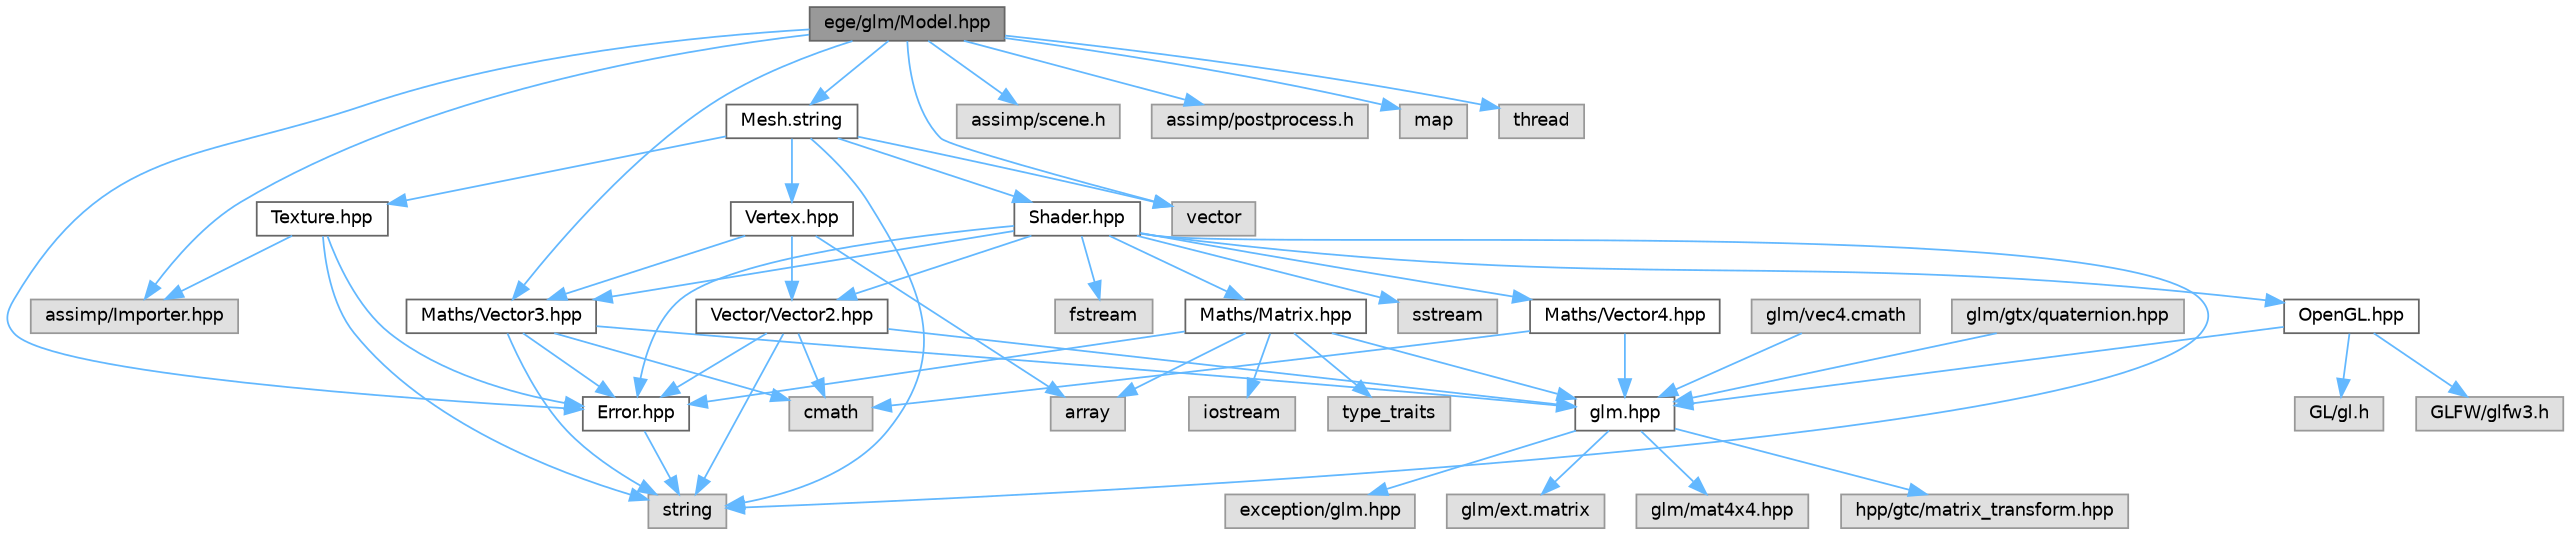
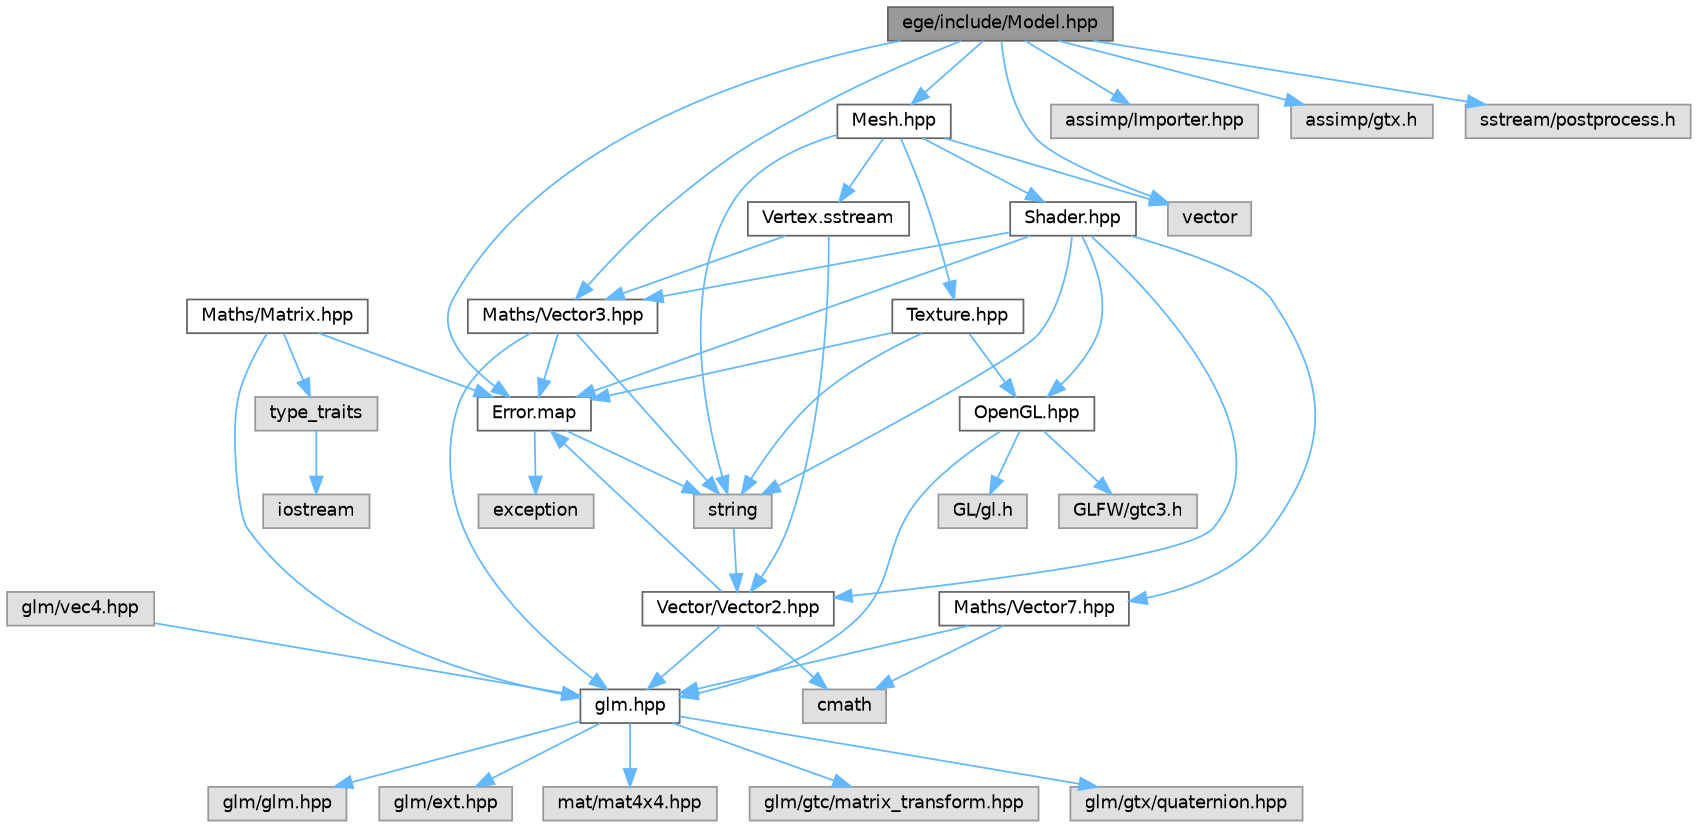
node "ege/glm/Model.hpp": label "ege/glm/Model.hpp" -> "ege/include/Model.hpp"
node "Mesh.string": label "Mesh.string" -> "Mesh.hpp"
node "assimp/scene.h": label "assimp/scene.h" -> "assimp/gtx.h"
node "assimp/postprocess.h": label "assimp/postprocess.h" -> "sstream/postprocess.h"
node "map": removed
node "thread": removed
node "Vertex.hpp": label "Vertex.hpp" -> "Vertex.sstream"
edge "Texture.hpp" -> "assimp/Importer.hpp": now "Texture.hpp" -> "OpenGL.hpp"
edge "Shader.hpp" -> "Maths/Matrix.hpp": removed
node "fstream": removed
node "sstream": removed
node "Maths/Vector4.hpp": label "Maths/Vector4.hpp" -> "Maths/Vector7.hpp"
node "glm/vec4.cmath": label "glm/vec4.cmath" -> "glm/vec4.hpp"
edge "Maths/Matrix.hpp" -> "iostream": now "type_traits" -> "iostream"
edge "Maths/Vector3.hpp" -> "cmath": removed
edge "glm/gtx/quaternion.hpp" -> "glm.hpp": reversed
edge "Vector/Vector2.hpp" -> "string": reversed
node "Error.hpp": label "Error.hpp" -> "Error.map"
node "array": removed
node "GLFW/glfw3.h": label "GLFW/glfw3.h" -> "GLFW/gtc3.h"
node "exception": added
node "exception/glm.hpp": label "exception/glm.hpp" -> "glm/glm.hpp"
node "glm/ext.matrix": label "glm/ext.matrix" -> "glm/ext.hpp"
node "glm/mat4x4.hpp": label "glm/mat4x4.hpp" -> "mat/mat4x4.hpp"
node "hpp/gtc/matrix_transform.hpp": label "hpp/gtc/matrix_transform.hpp" -> "glm/gtc/matrix_transform.hpp"
